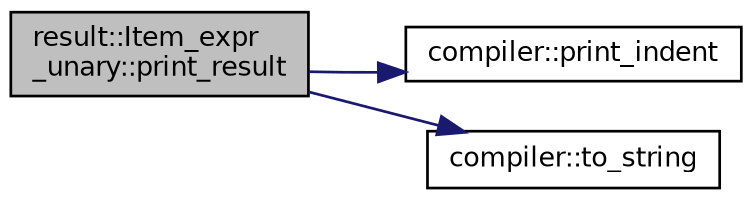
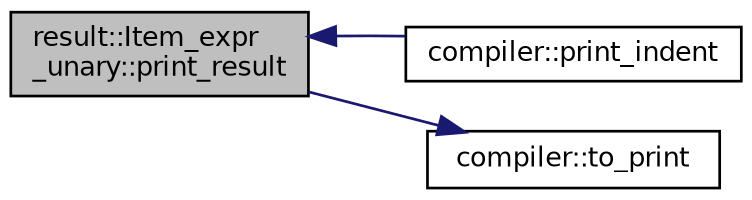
edge "result::Item_expr _unary::print_result" -> "compiler::print_indent": reversed
node "compiler::to_string": label "compiler::to_string" -> "compiler::to_print"
